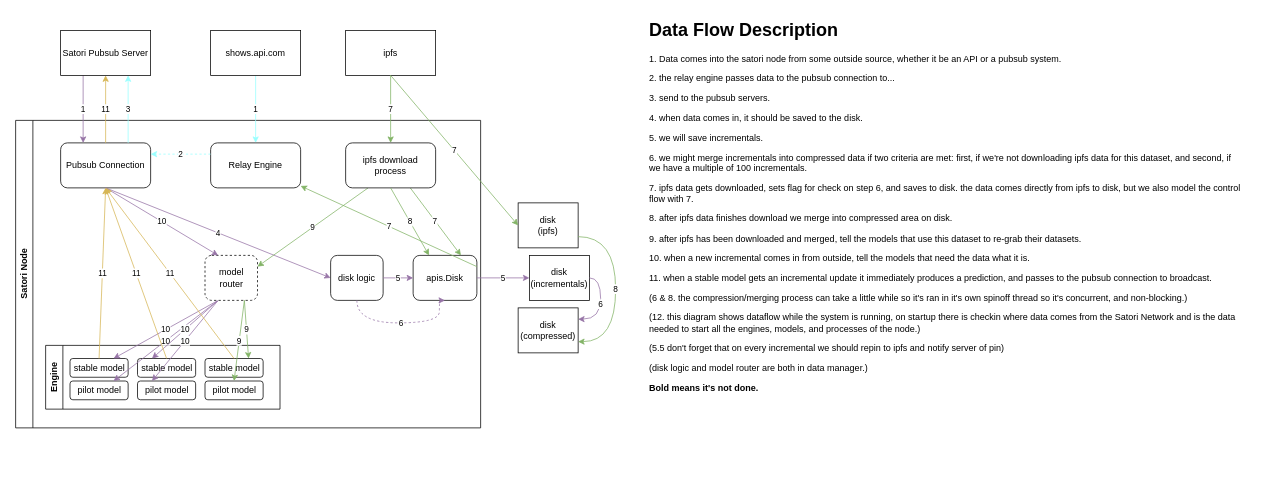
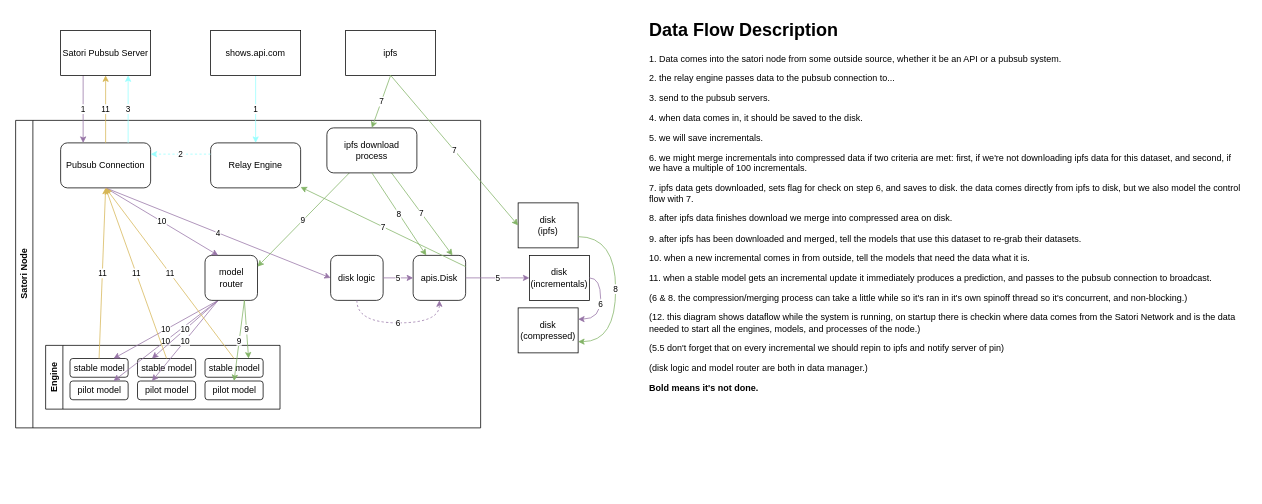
node "ipfs download process": moved (390, 165) -> (372, 150)
node "model router": style dashed -> solid
node "apis.Disk": size 64x45 -> 53x45
